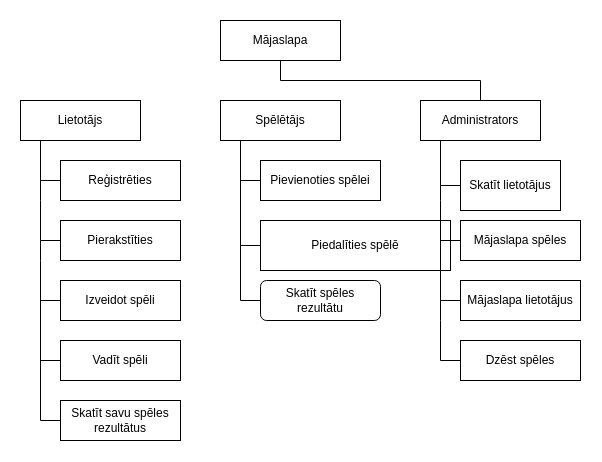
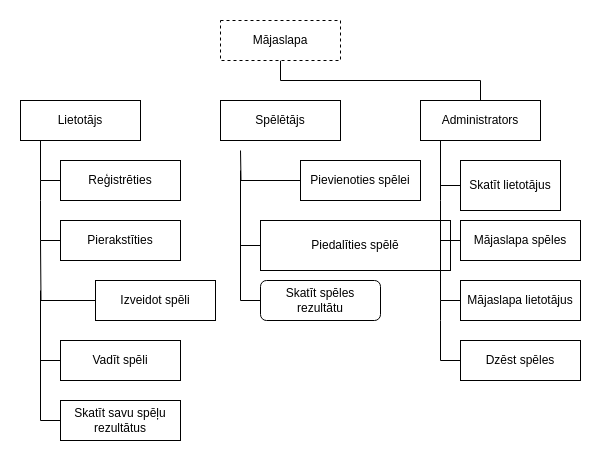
node "Mājaslapa": style solid -> dashed
node "Pievienoties spēlei": moved (321, 181) -> (361, 181)
node "Izveidot spēli": moved (121, 301) -> (156, 301)
node "Skatīt savu spēles rezultātus": label "Skatīt savu spēles rezultātus" -> "Skatīt savu spēļu rezultātus"
